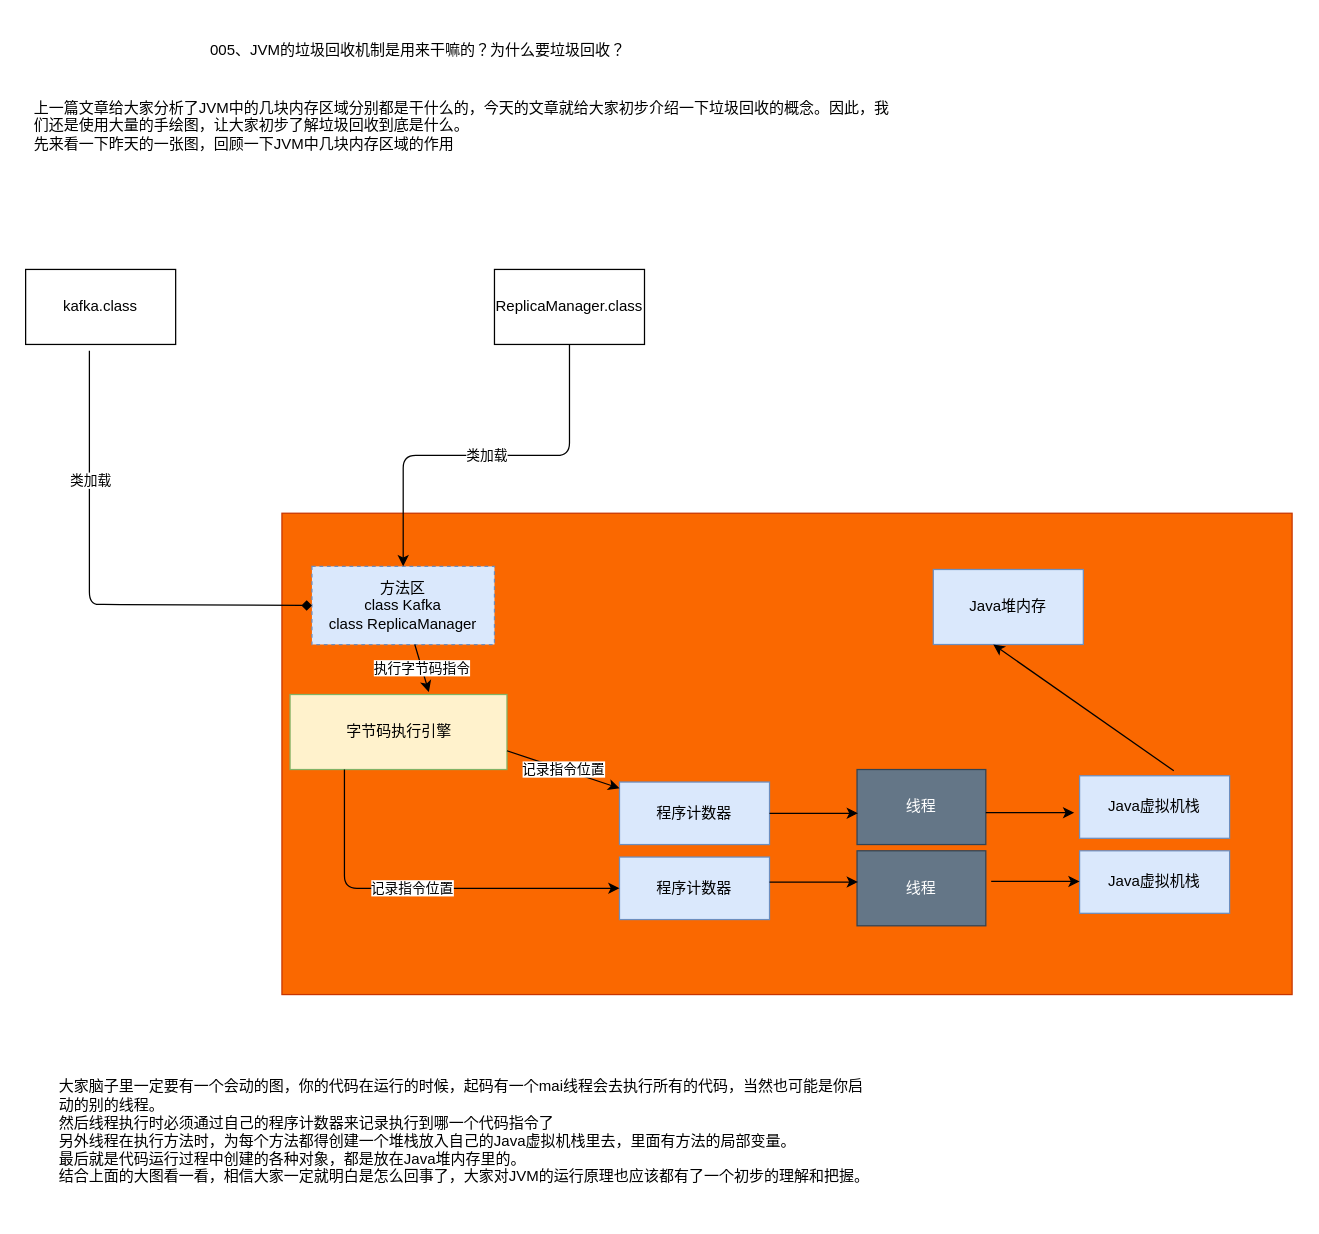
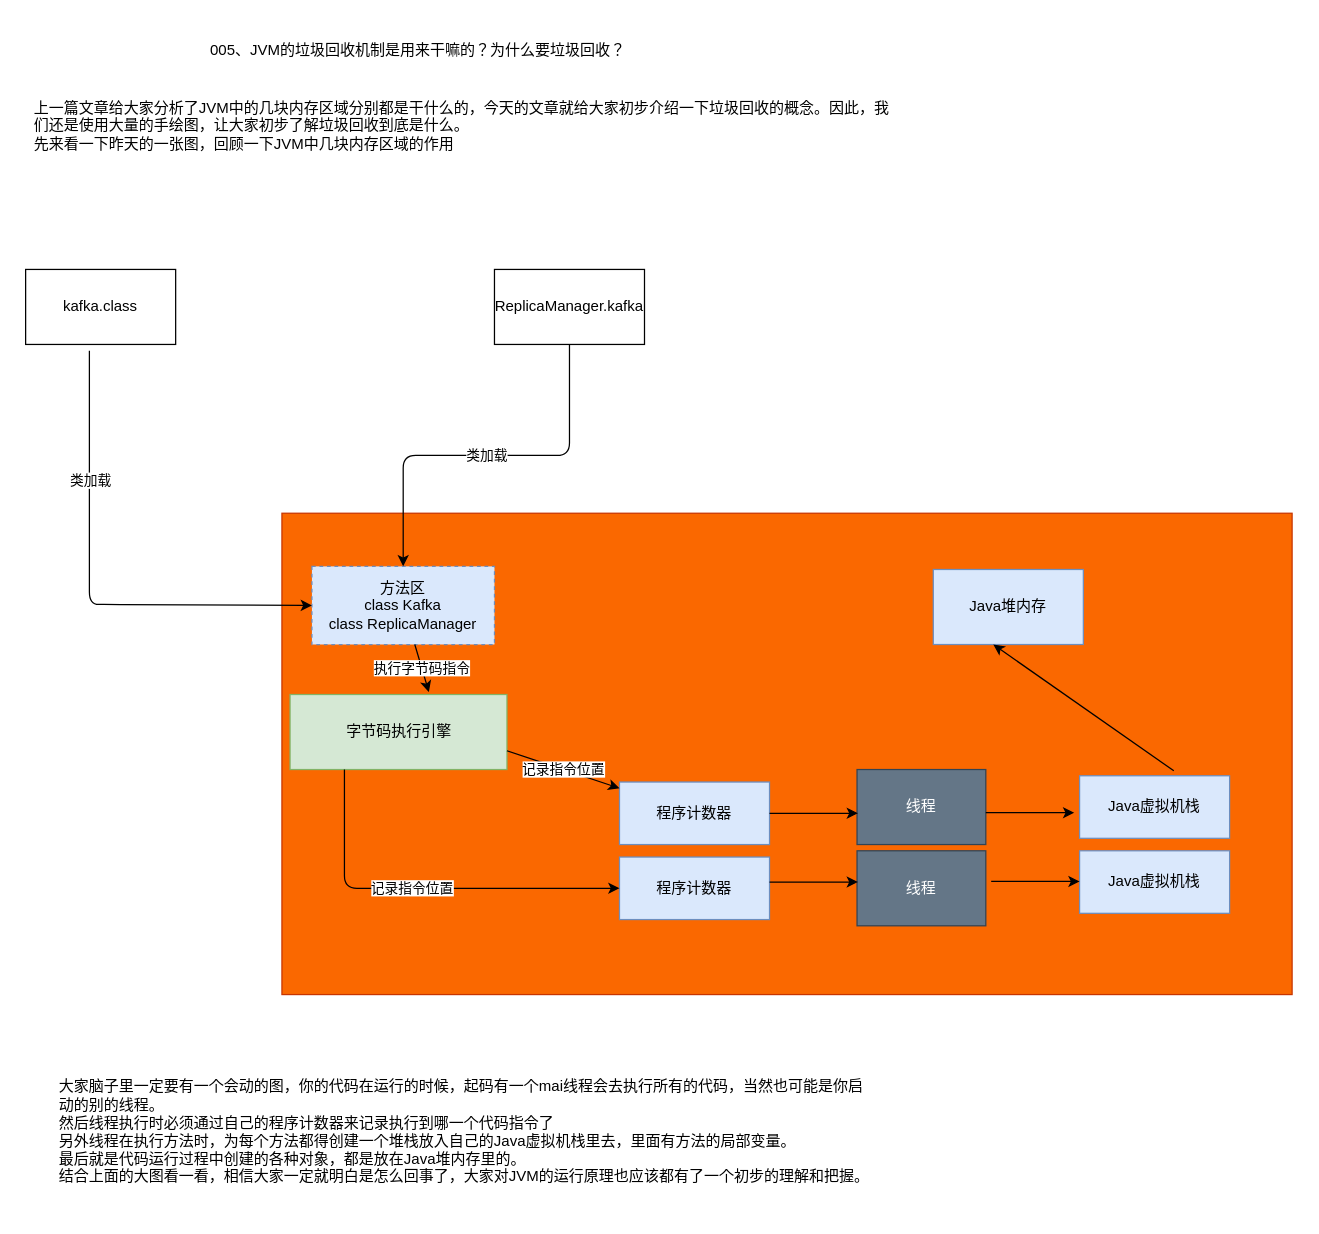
node "ReplicaManager.class": label "ReplicaManager.class" -> "ReplicaManager.kafka"
edge "kafka.class" -> "方法区 class Kafka class ReplicaManager": arrowhead diamond -> classic
node "字节码执行引擎": fillcolor #fff2cc -> #d5e8d4
